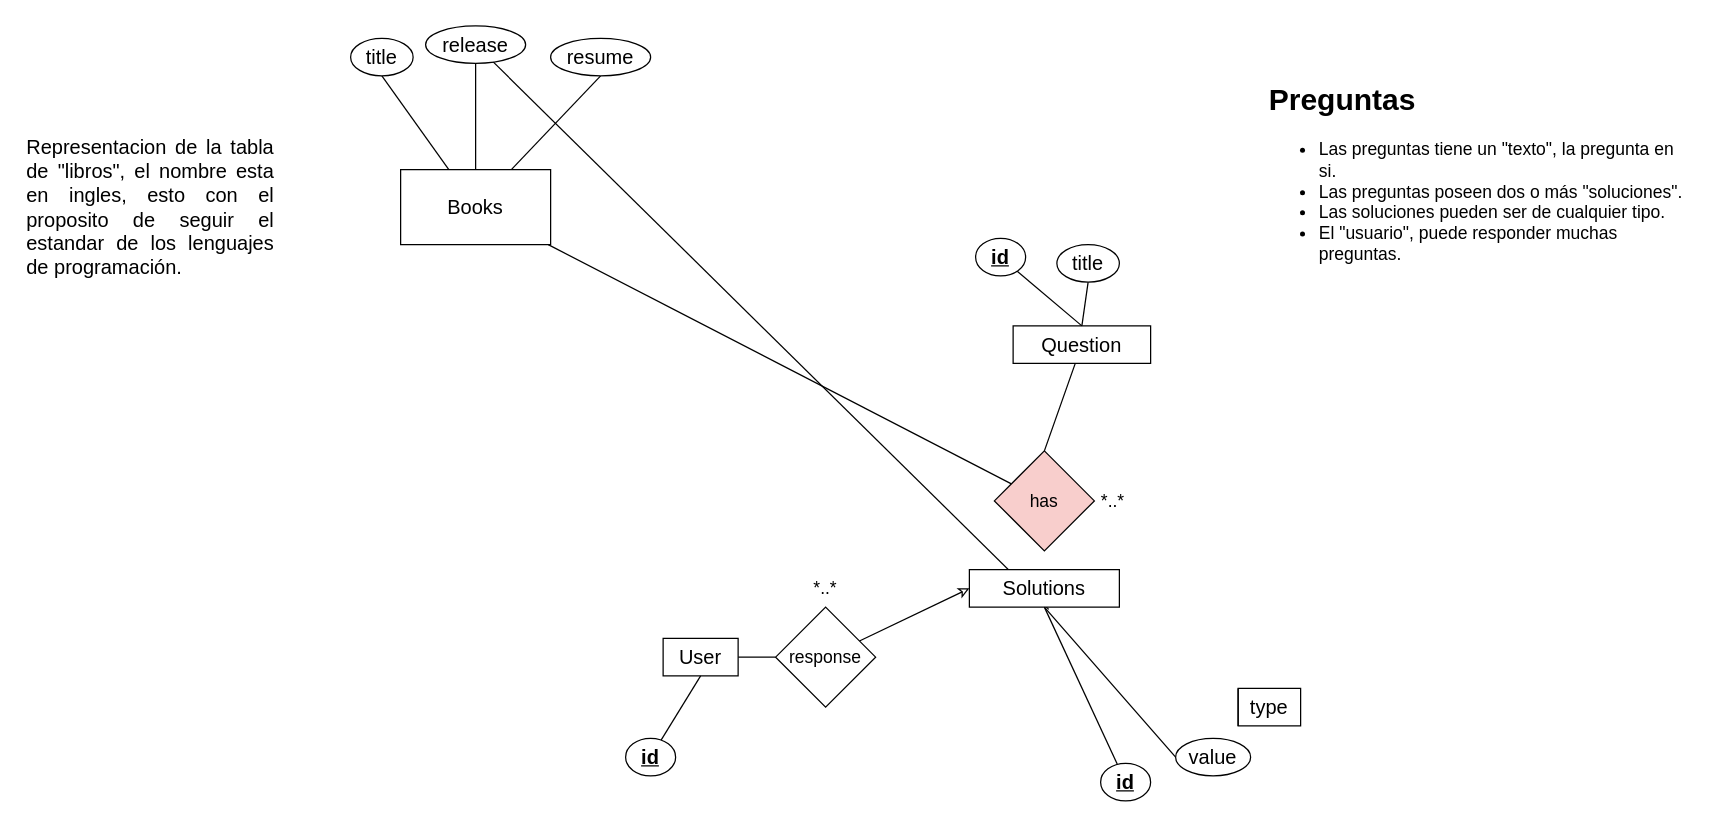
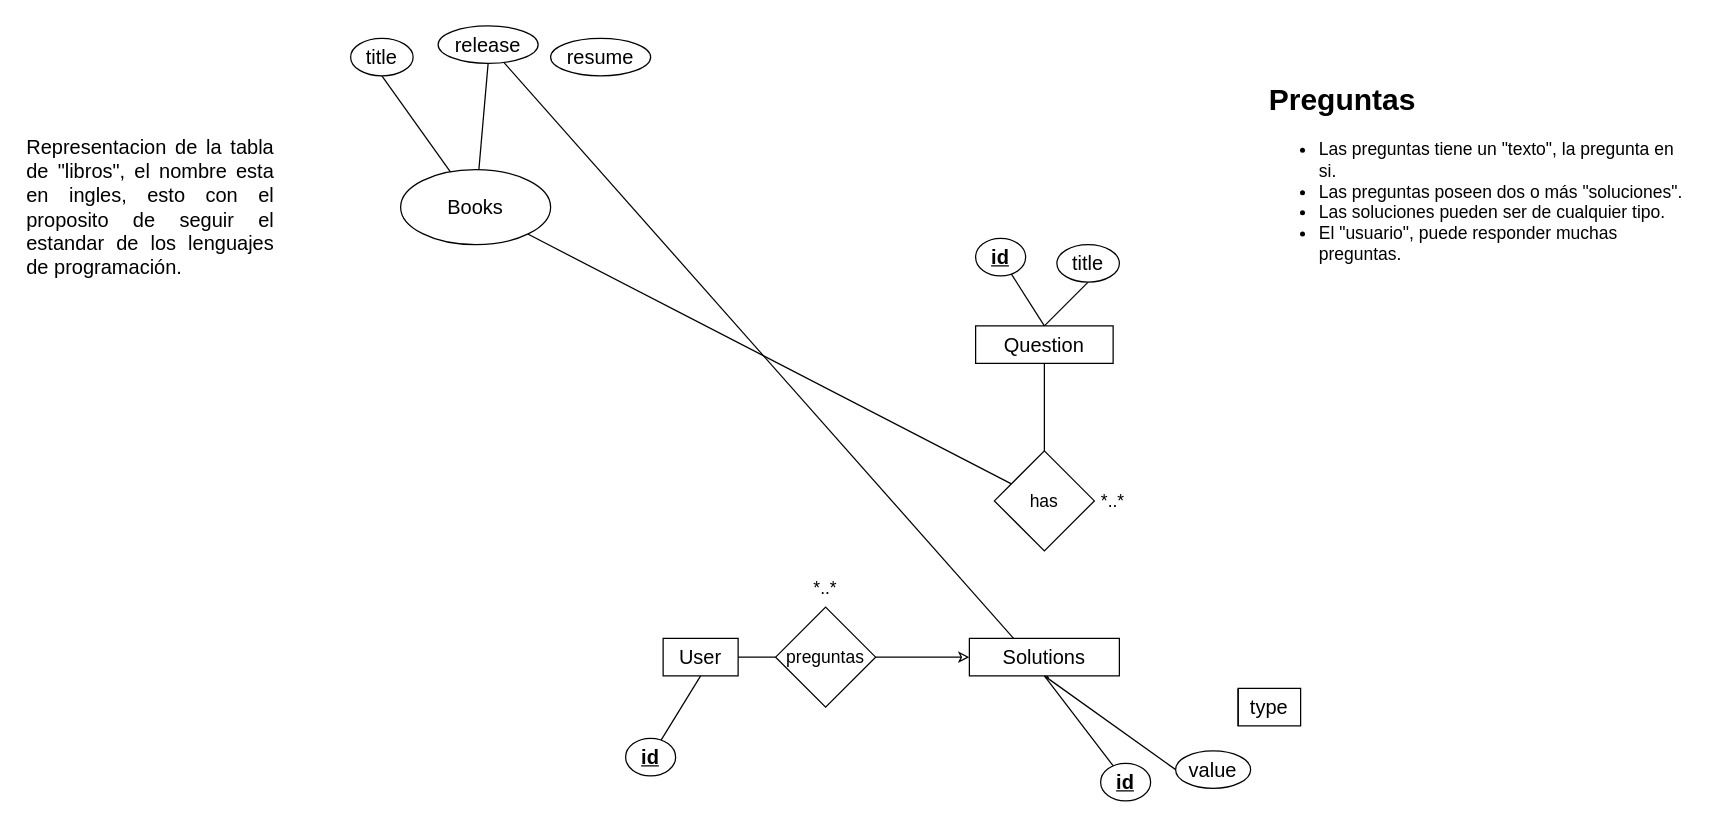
node "release": moved (476, 44) -> (488, 44)
edge "resume" -- "Books": removed
node "Books": shape rectangle -> ellipse
node "Question": moved (1082, 344) -> (1044, 344)
node "has": fillcolor #f8cecc -> #ffffff
node "Solutions": moved (1044, 588) -> (1044, 657)
node "response": label "response" -> "preguntas"
node "value": moved (1213, 757) -> (1213, 769)
